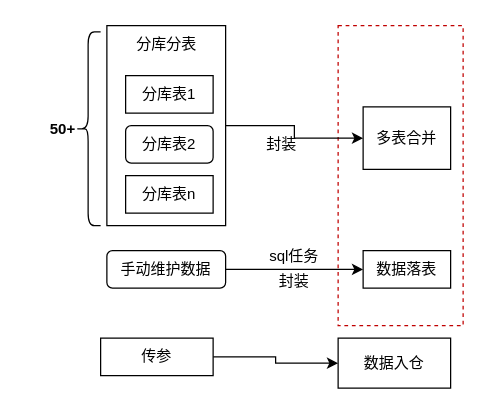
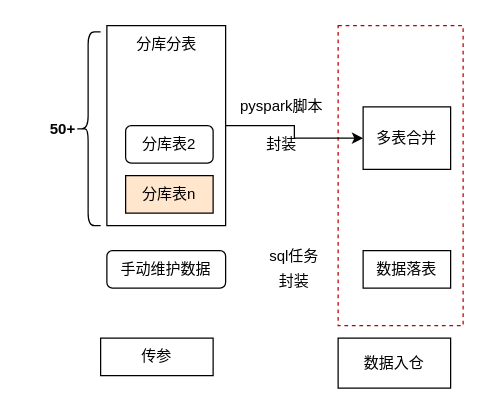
node "分库表1": removed
node "pyspark脚本": added
node "分库表n": fillcolor #ffffff -> #ffe6cc
edge "手动维护数据" -> "数据落表": removed
edge "传参" -> "数据入仓": removed
